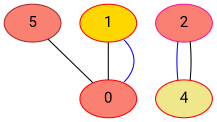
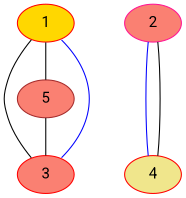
edge "1" -- "5": added
node "0": label "0" -> "3"
